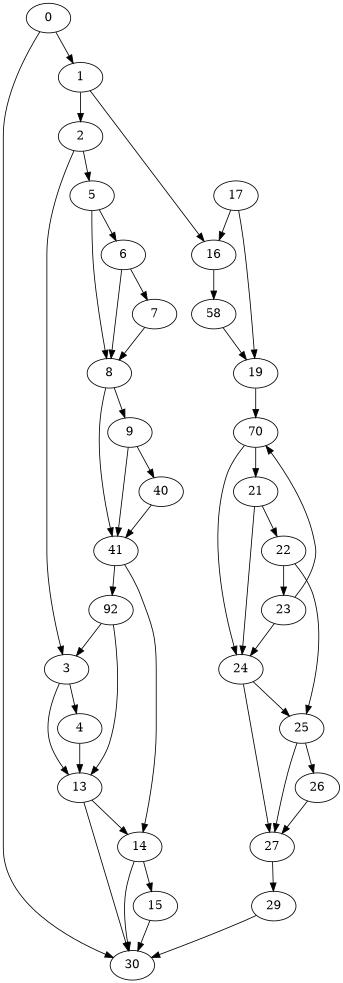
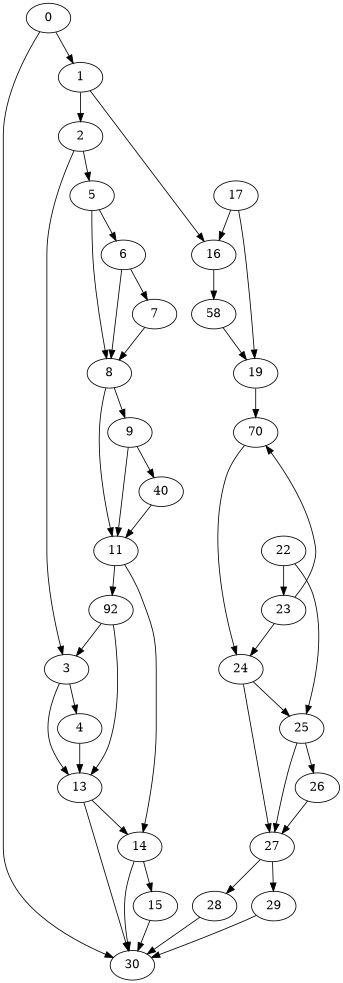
node "21": removed
node "41": label "41" -> "11"
node "28": added
